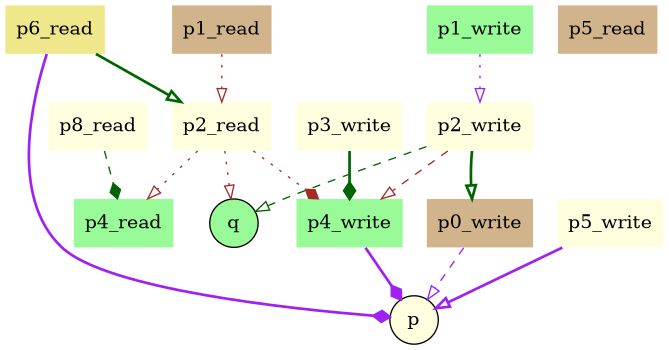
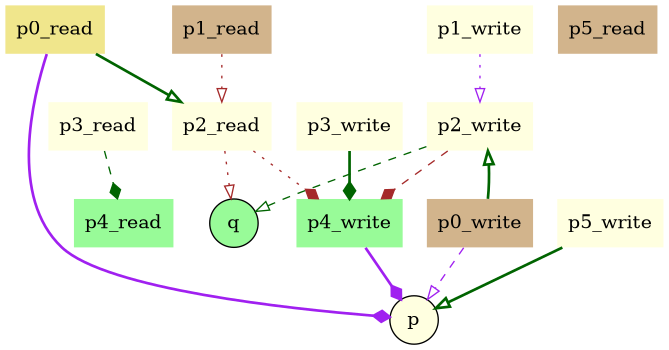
node "p6_read": label "p6_read" -> "p0_read"
node "p1_write": fillcolor palegreen -> lightyellow
node "p8_read": label "p8_read" -> "p3_read"
edge "p2_write" -> "p0_write": reversed
edge "p2_read" -> "p4_read": removed
edge "p2_write" -> "p4_write": arrowhead onormal -> diamond
edge "p5_write" -> "p": color purple -> darkgreen
